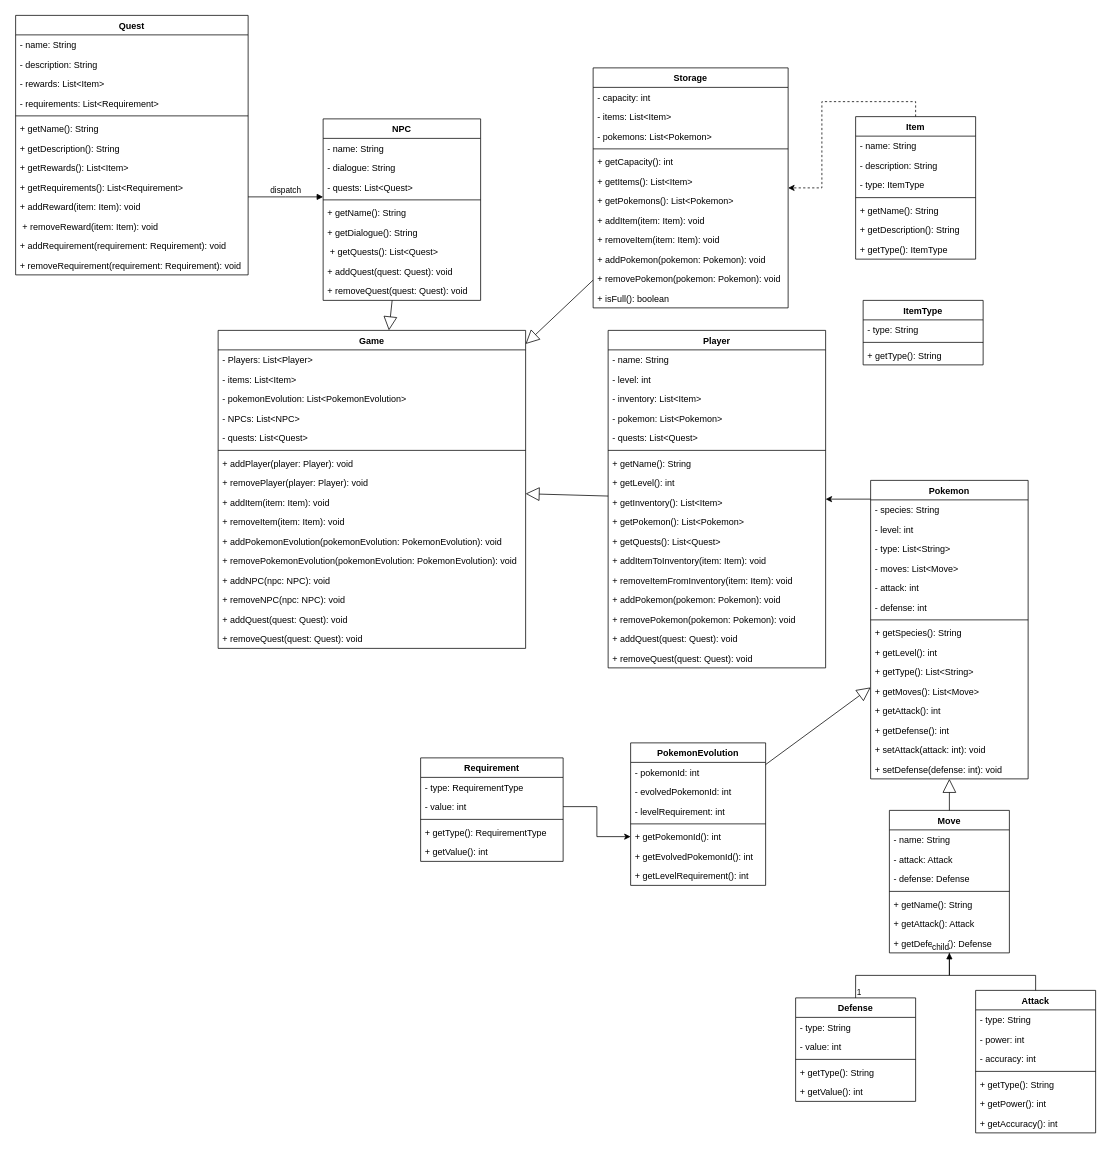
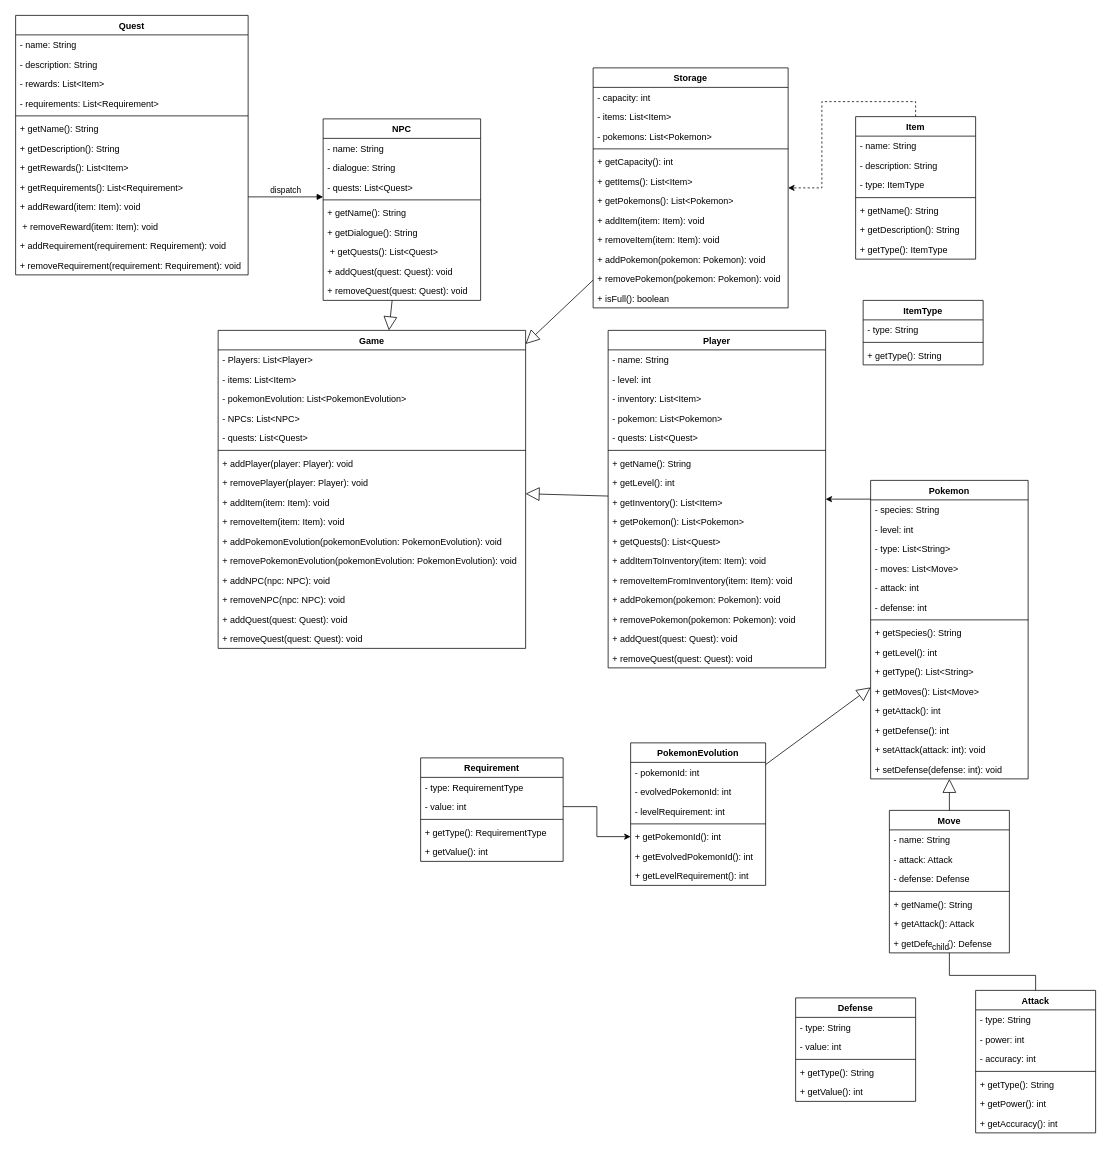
edge "Defense" -> "Move": removed, label "1"
